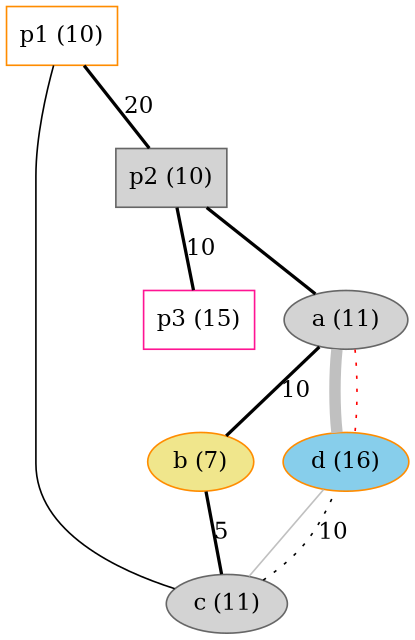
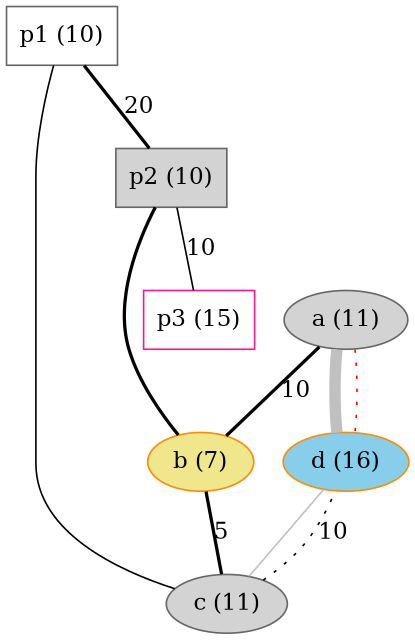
node "p1 (10)": color darkorange -> gray40
edge "p2 (10)" -- "p3 (15)": style bold -> solid
edge "p2 (10)" -- "a (11)": now "p2 (10)" -- "b (7)"
